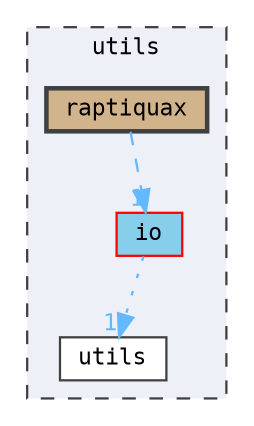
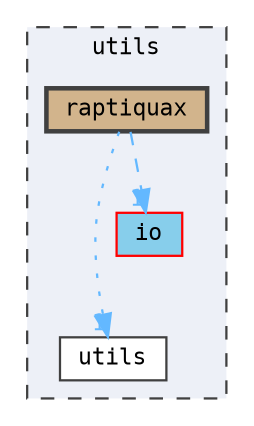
edge "io" -> "utils": now "raptiquax" -> "utils"
